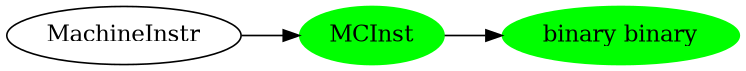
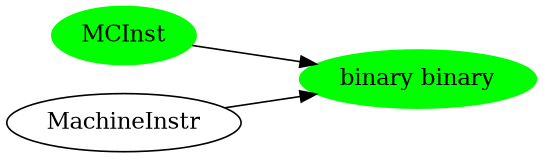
edge "MachineInstr" -> "MCInst": now "MachineInstr" -> "binary binary"
